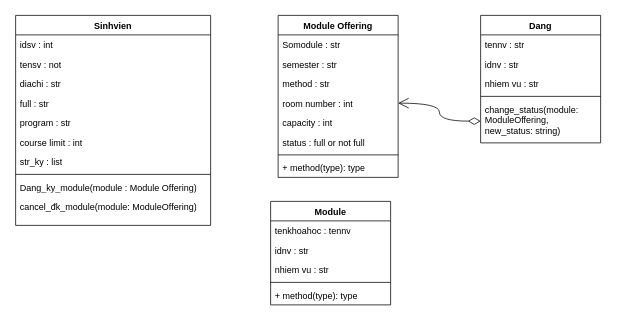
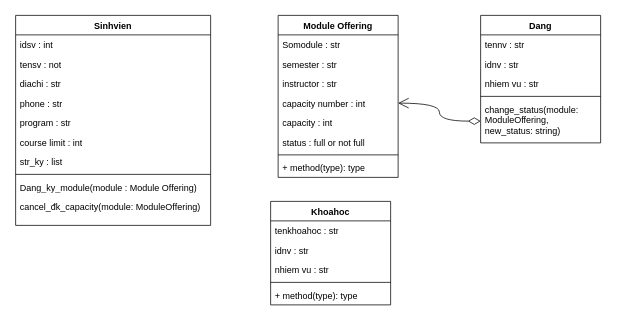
node "method : str": label "method : str" -> "instructor : str"
node "full : str": label "full : str" -> "phone : str"
node "room number : int": label "room number : int" -> "capacity number : int"
node "cancel_đk_module(module: ModuleOffering)": label "cancel_đk_module(module: ModuleOffering)" -> "cancel_đk_capacity(module: ModuleOffering)"
node "Module": label "Module" -> "Khoahoc"
node "tenkhoahoc : tennv": label "tenkhoahoc : tennv" -> "tenkhoahoc : str"
